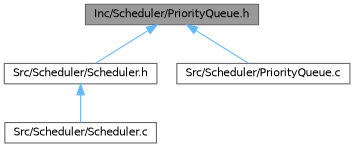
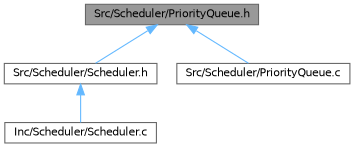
node "Inc/Scheduler/PriorityQueue.h": label "Inc/Scheduler/PriorityQueue.h" -> "Src/Scheduler/PriorityQueue.h"
node "Src/Scheduler/Scheduler.c": label "Src/Scheduler/Scheduler.c" -> "Inc/Scheduler/Scheduler.c"
